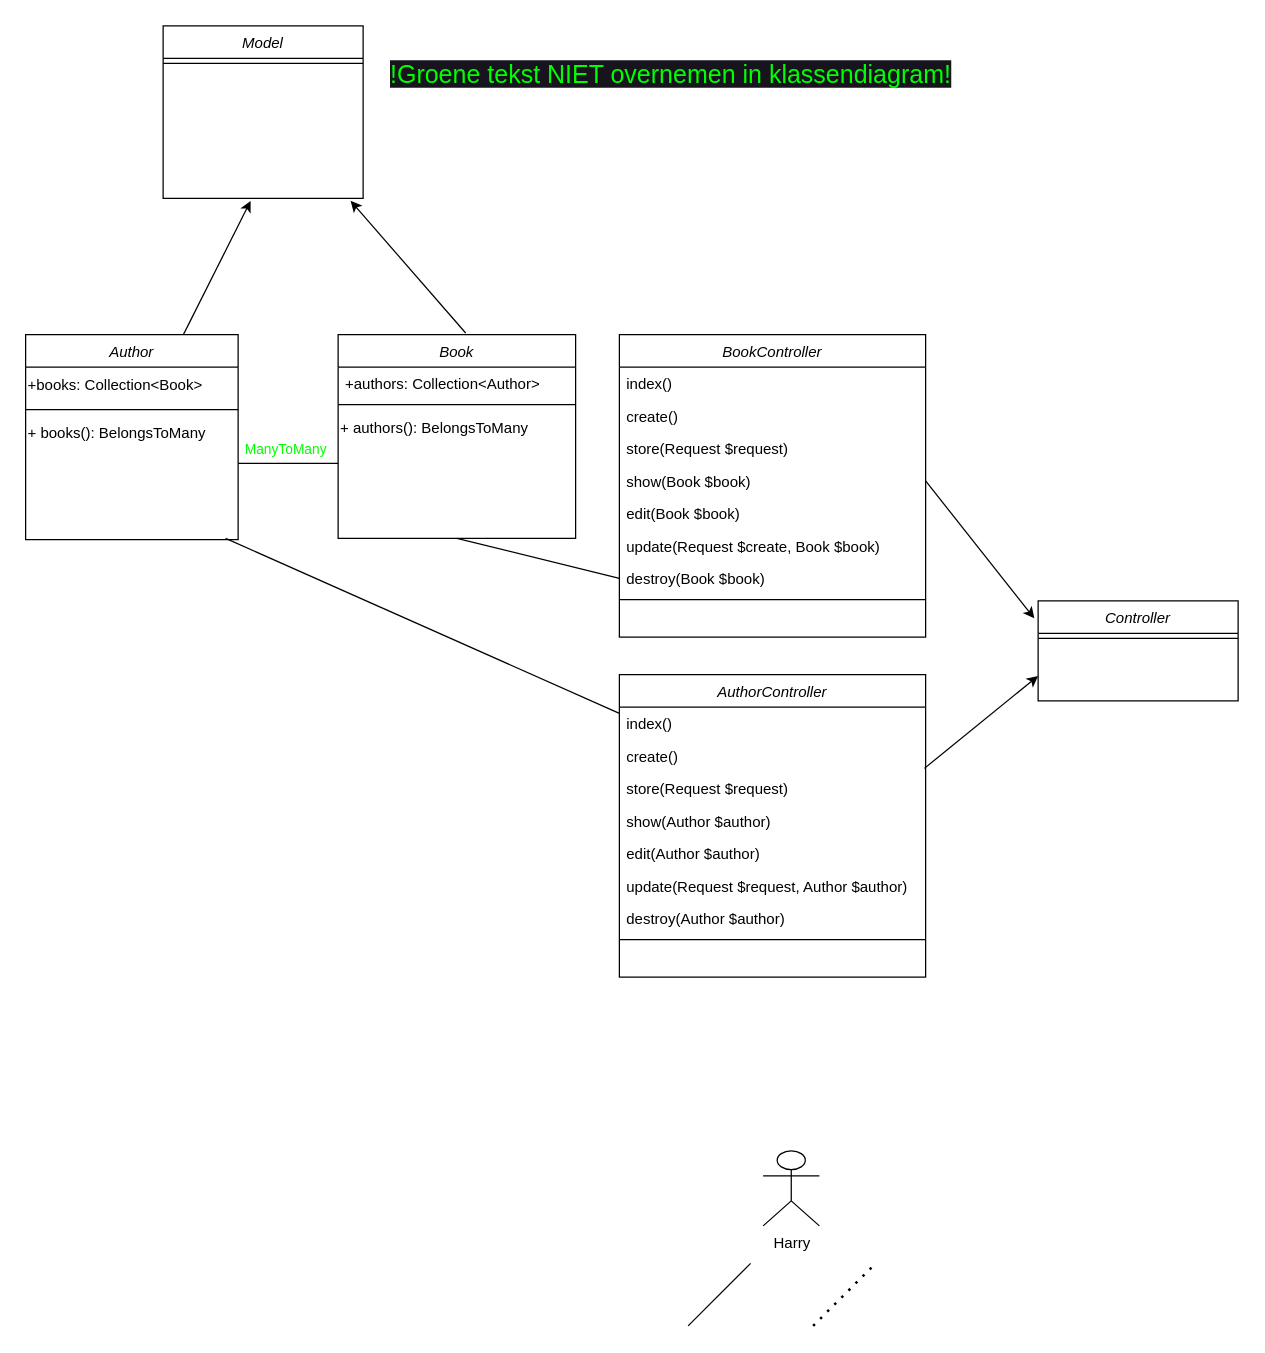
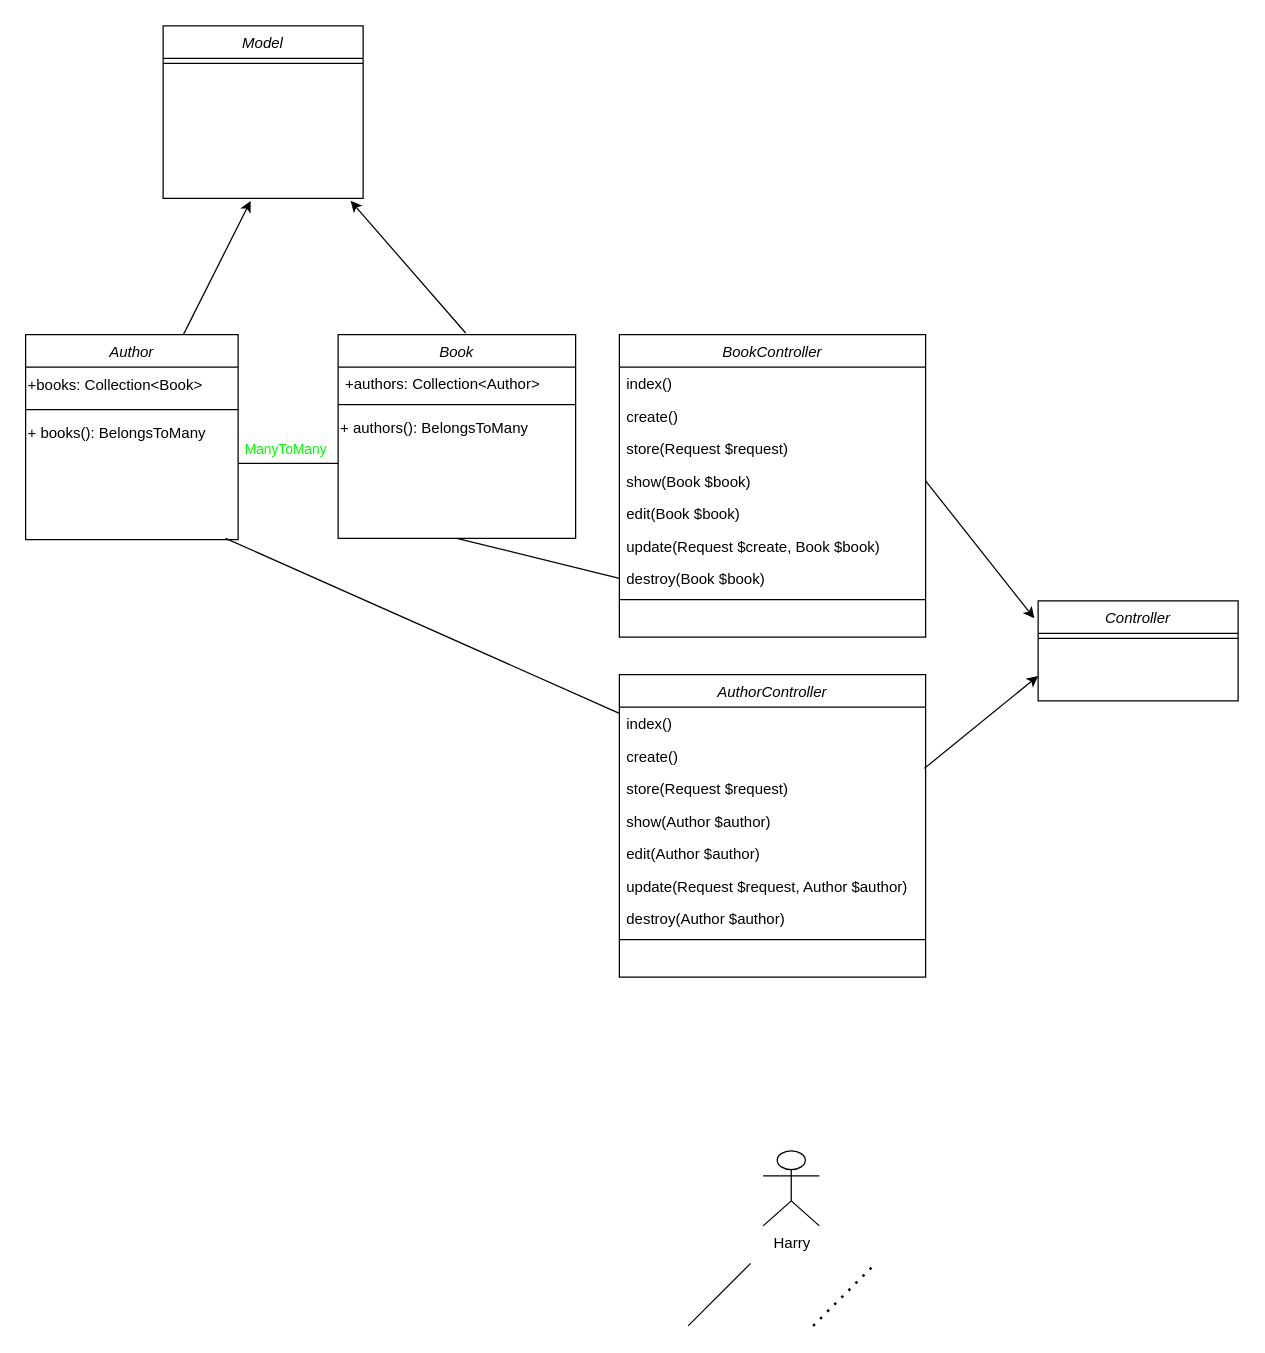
node "!Groene tekst NIET overnemen in klassendiagram!": removed
